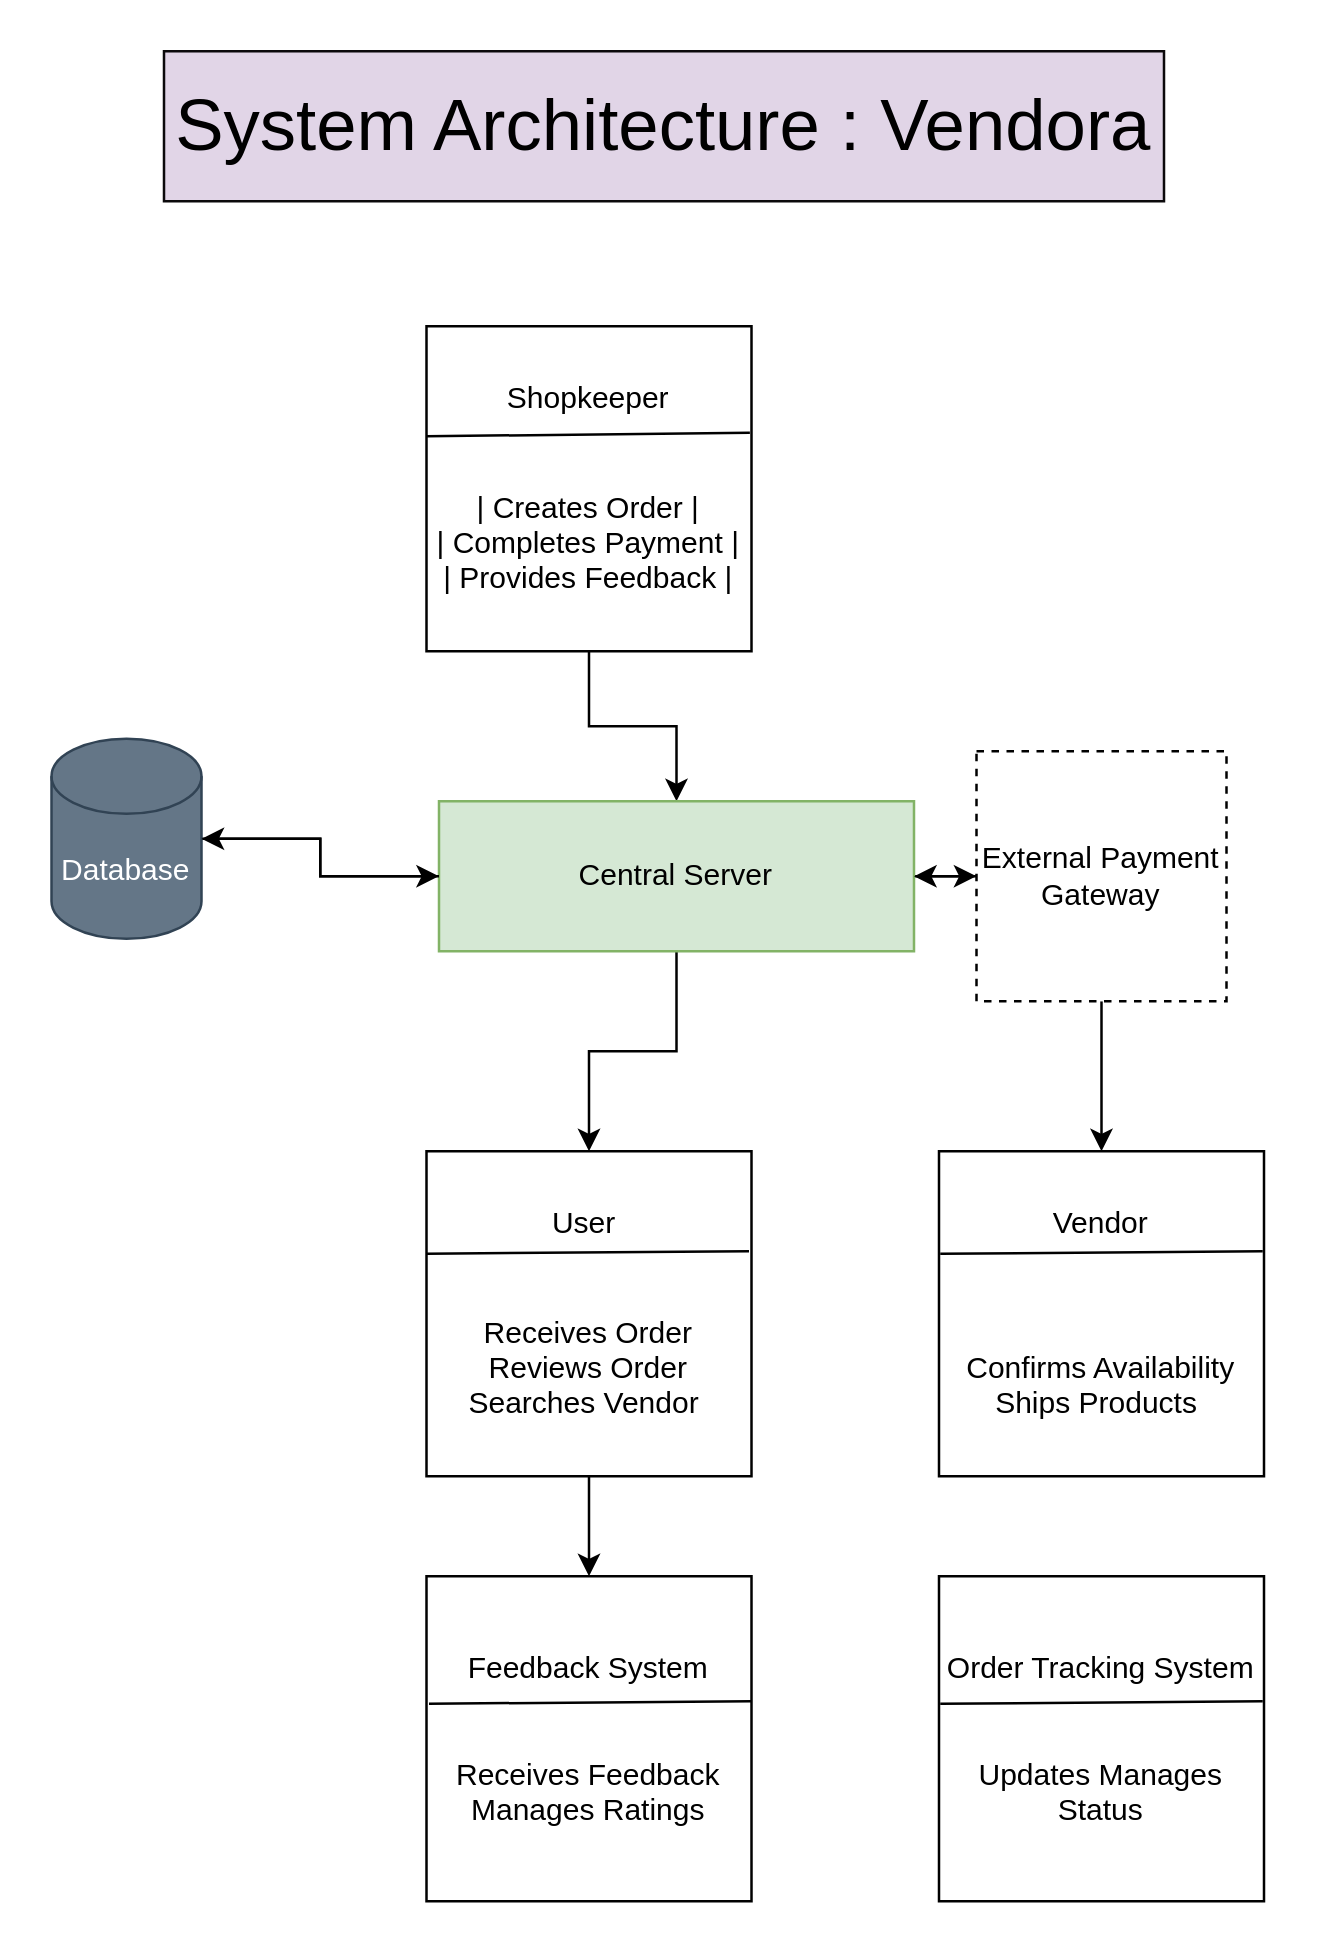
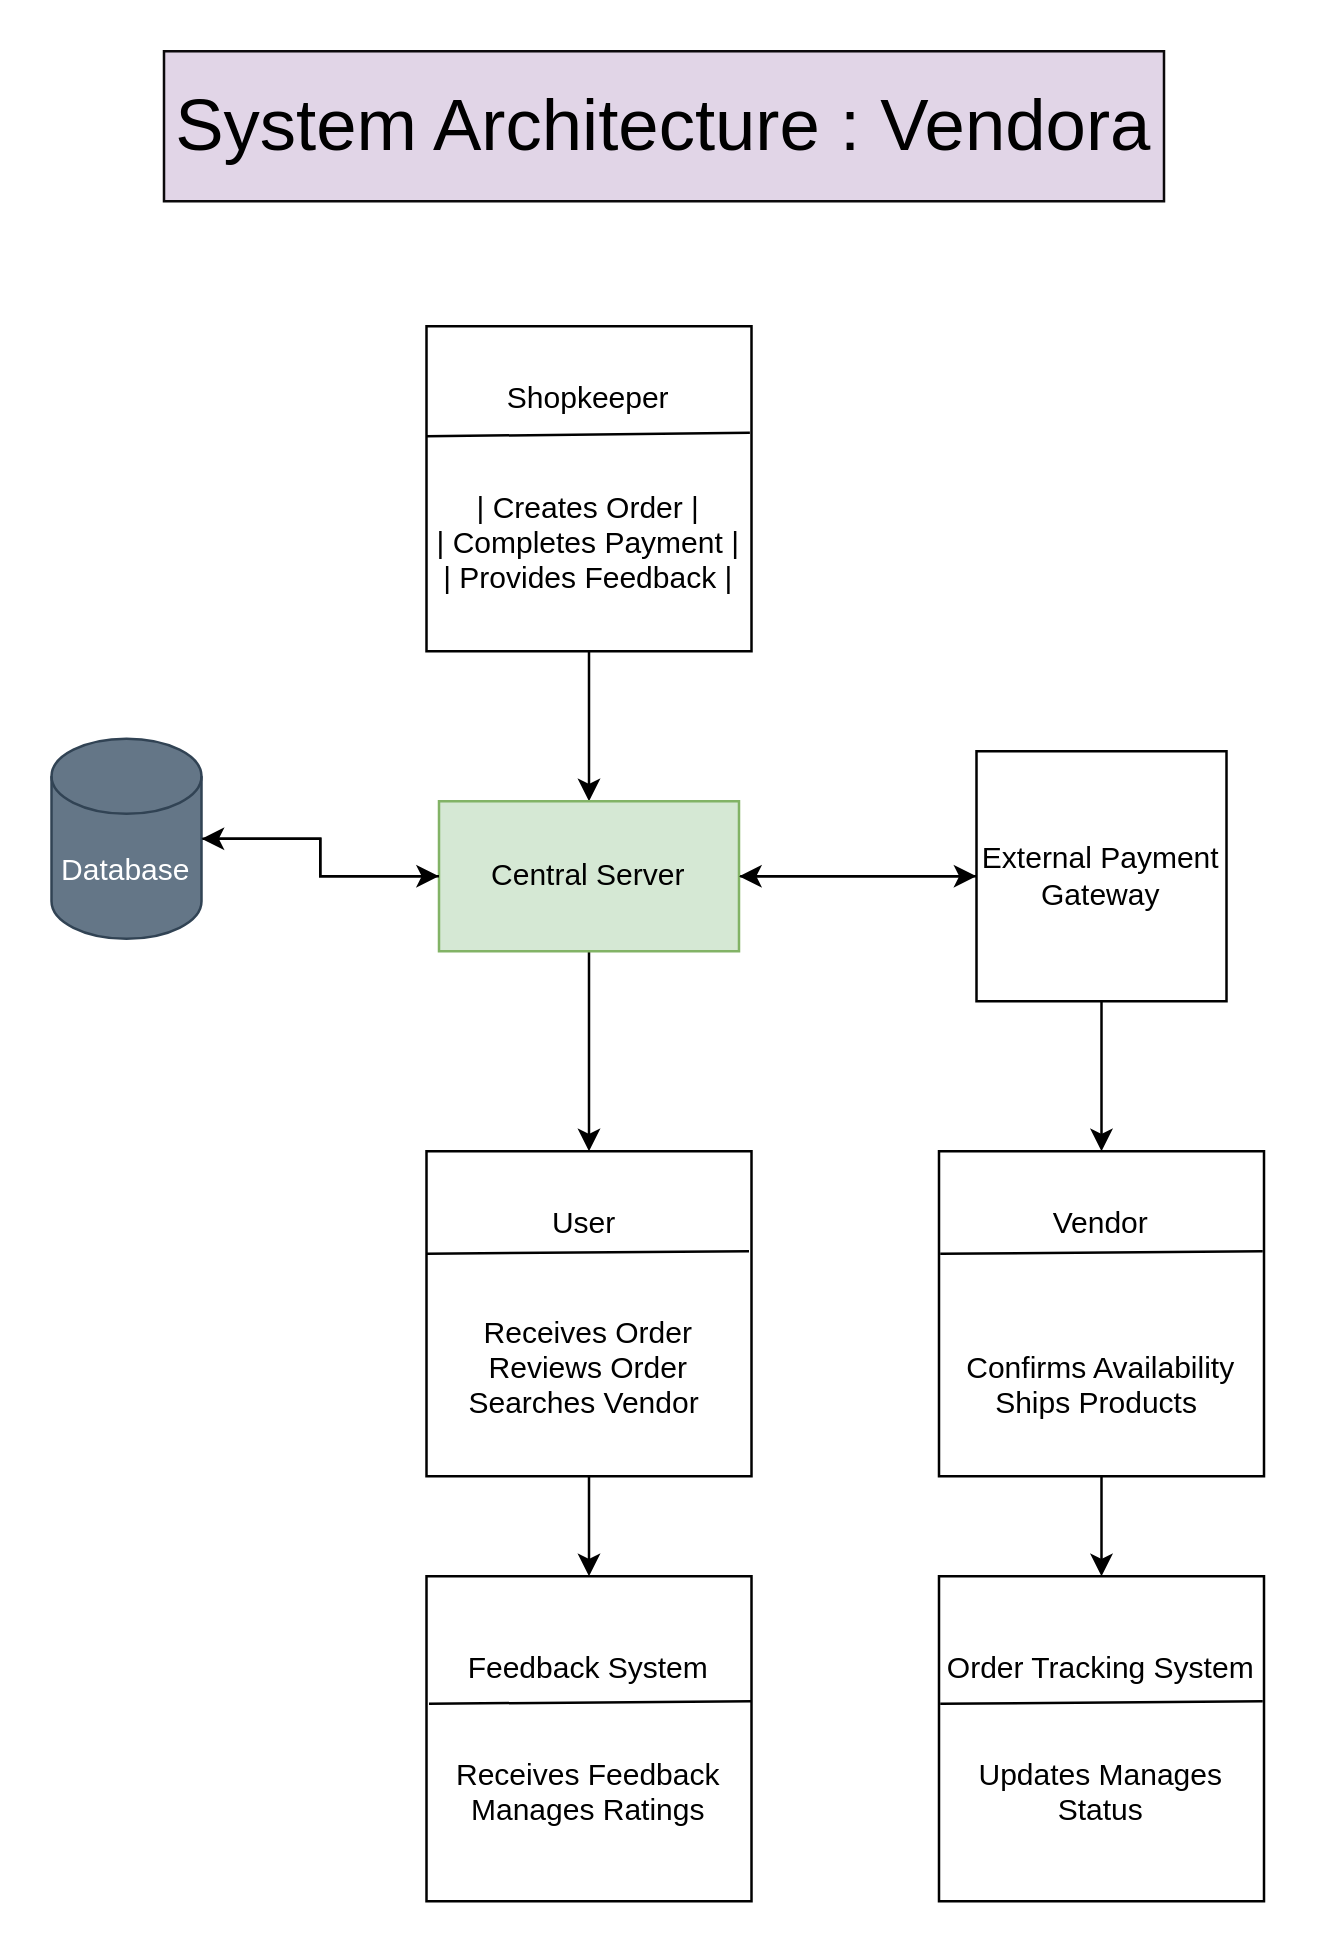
node "Central Server": size 475x150 -> 300x150
node "External Payment Gateway": style dashed -> solid
edge "Vendor Confirms Availability Ships Products" -> "Order Tracking System Updates Manages Status": added
